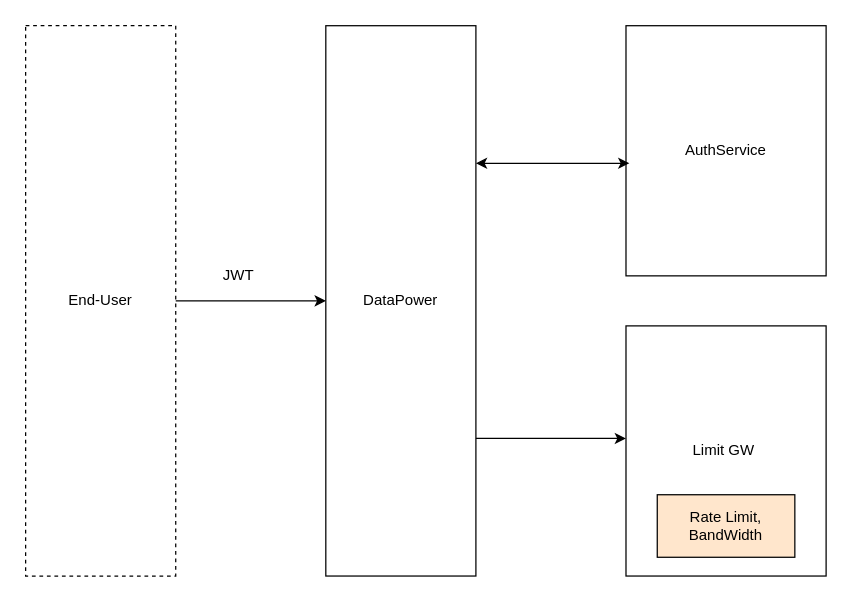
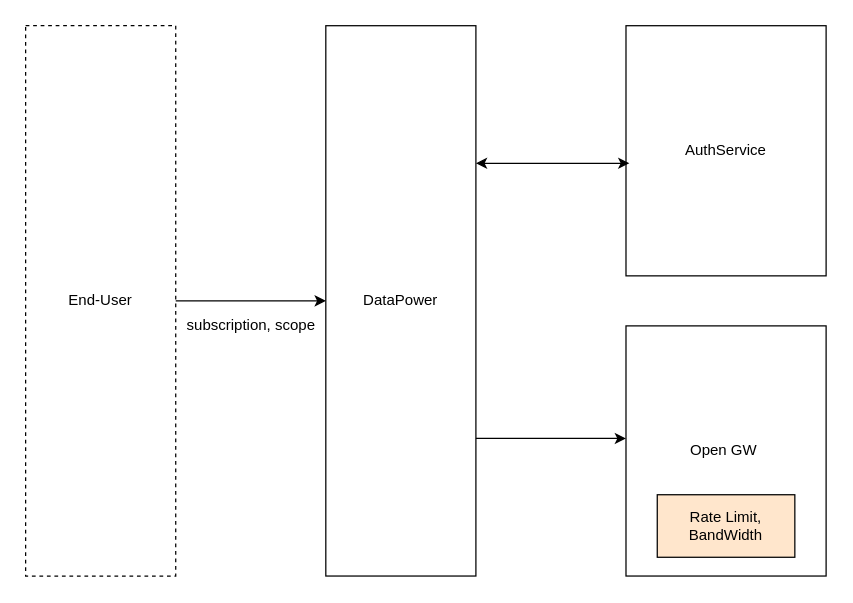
node "JWT": removed
node "subscription, scope": added
node "Limit GW": label "Limit GW" -> "Open GW"
